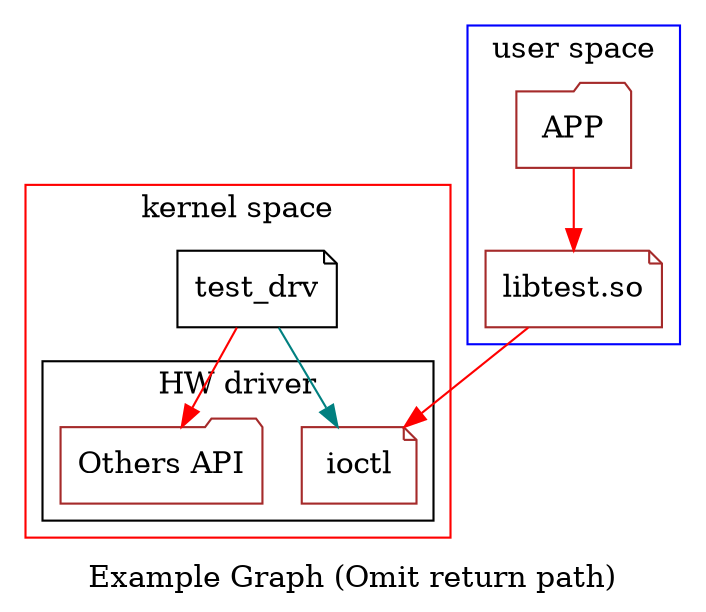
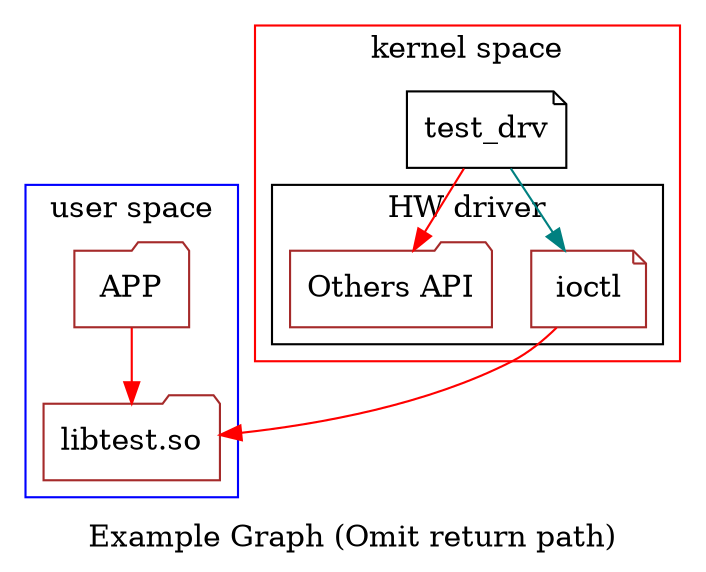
node "libtest.so": shape note -> folder
edge "libtest.so" -> "ioctl": reversed
